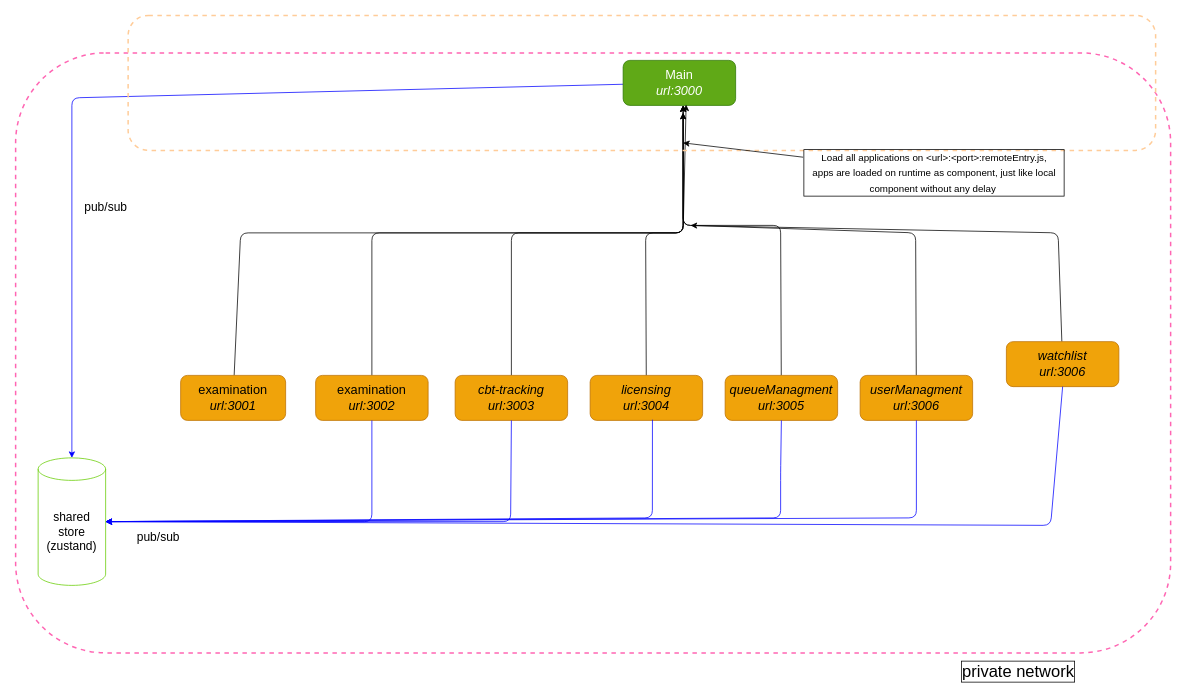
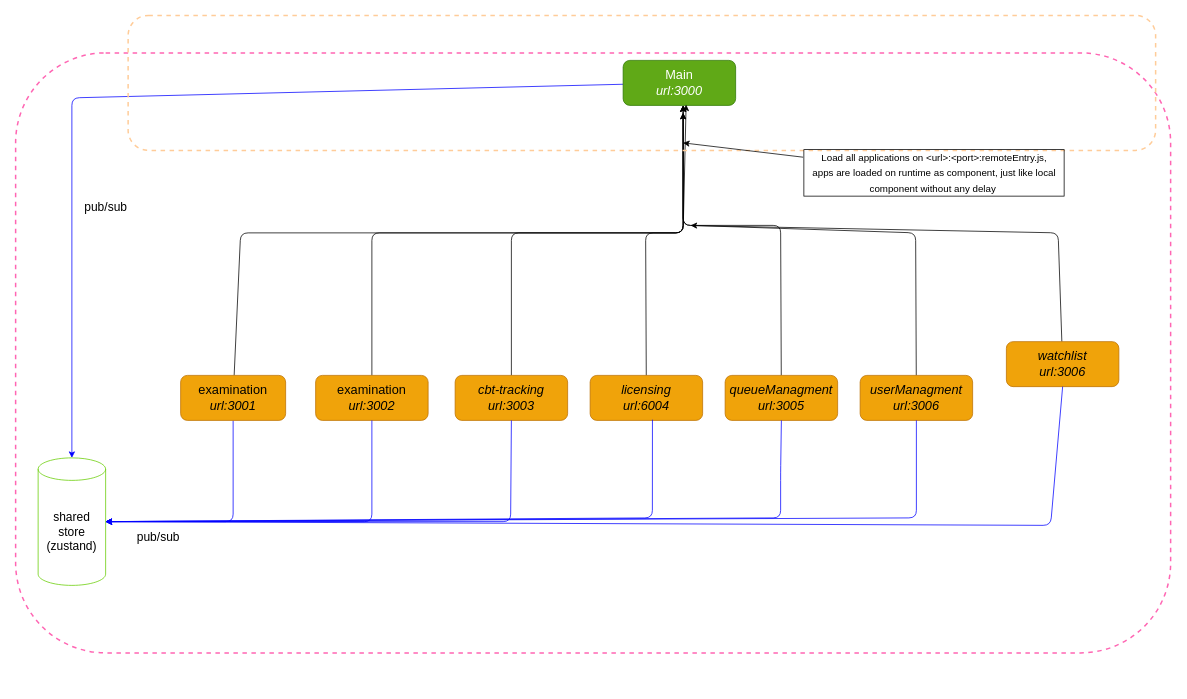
node "licensing url:3004": label "licensing url:3004" -> "licensing url:6004"
edge "examination url:3001" -> "shared store (zustand)": added
node "private network": removed
